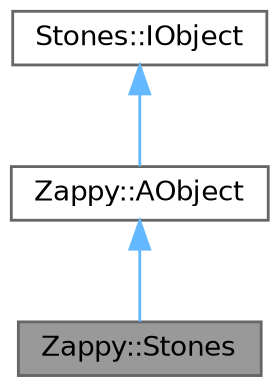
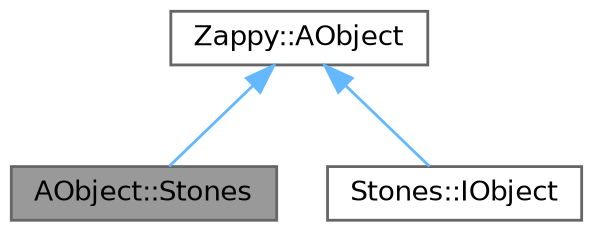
edge "Zappy::AObject" -> "Stones::IObject": reversed
node "Zappy::Stones": label "Zappy::Stones" -> "AObject::Stones"
